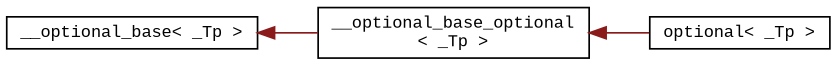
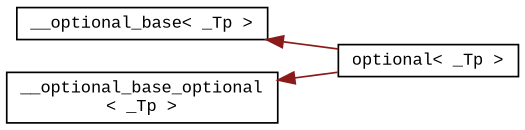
edge "__optional_base_optional < _Tp >" -> "__optional_base< _Tp >": now "optional< _Tp >" -> "__optional_base< _Tp >"
